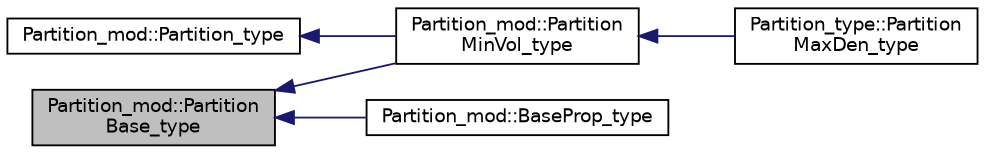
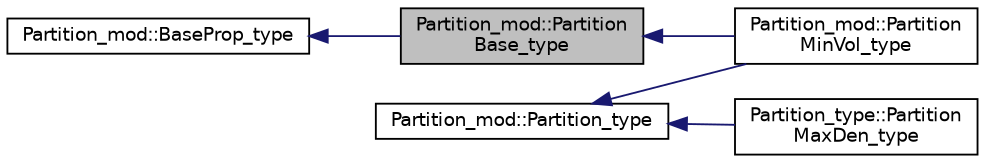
edge "Partition_type::Partition MaxDen_type" -> "Partition_mod::Partition MinVol_type": now "Partition_type::Partition MaxDen_type" -> "Partition_mod::Partition_type"
edge "Partition_mod::BaseProp_type" -> "Partition_mod::Partition Base_type": reversed
